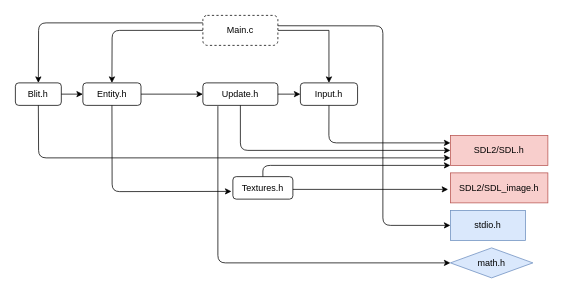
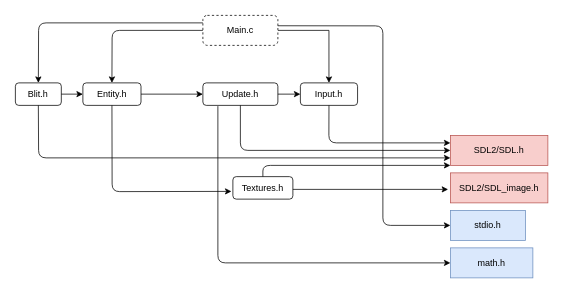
node "math.h": shape diamond -> rectangle
